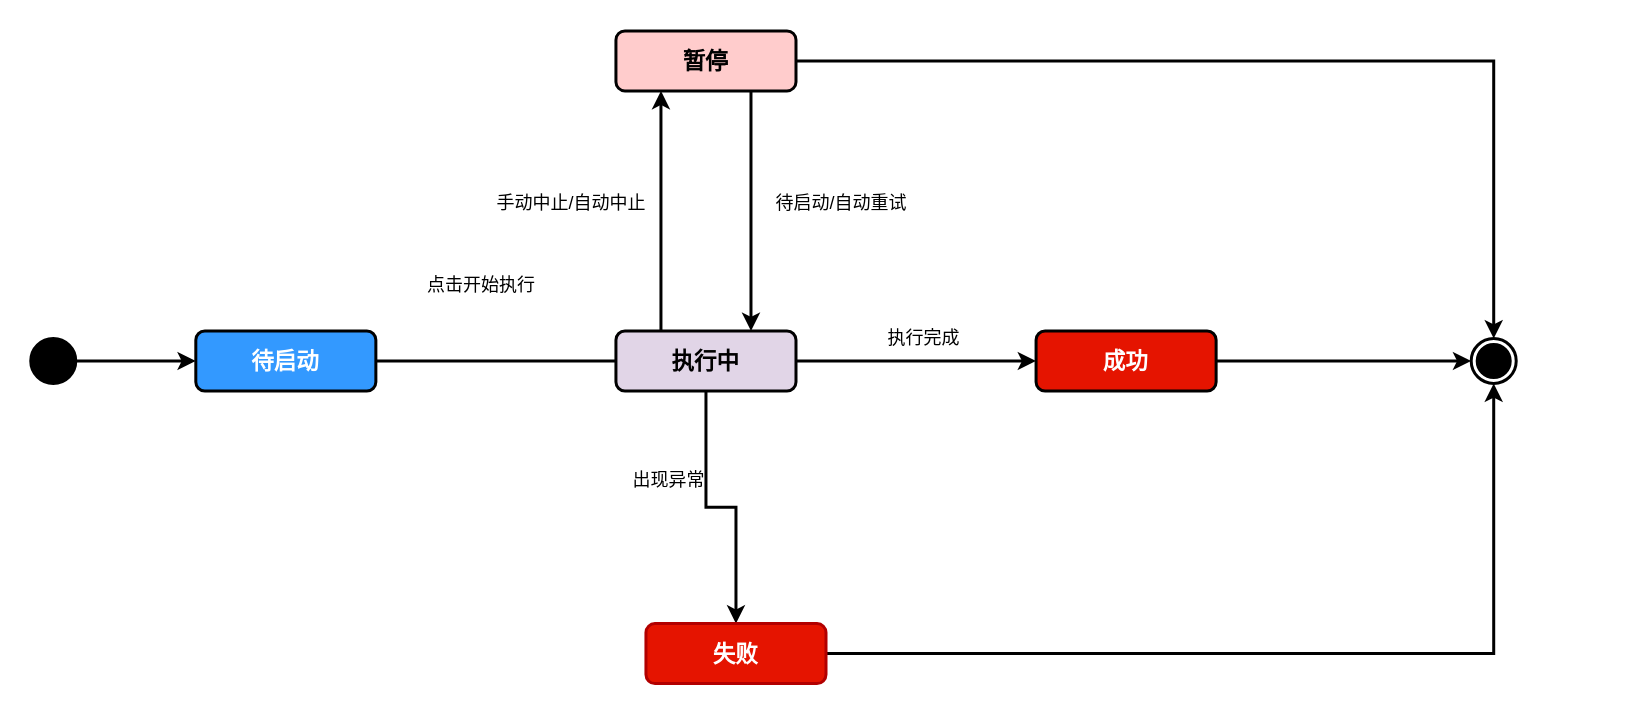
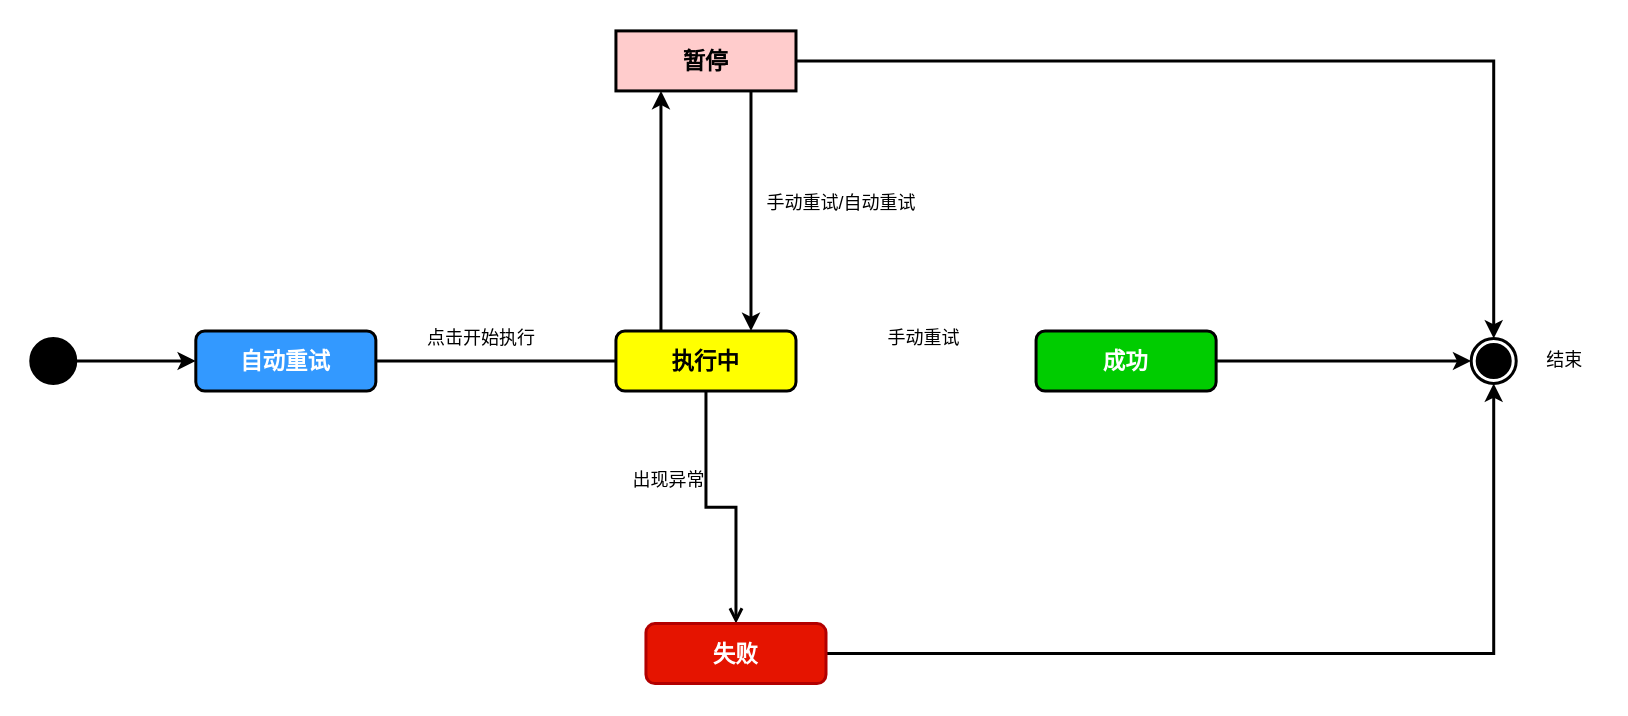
node "暂停": shape rounded rectangle -> rectangle
node "手动中止/自动中止": removed
node "待启动/自动重试": label "待启动/自动重试" -> "手动重试/自动重试"
node "点击开始执行": moved (481, 286) -> (481, 338)
node "执行完成": label "执行完成" -> "手动重试"
node "待启动": label "待启动" -> "自动重试"
node "执行中": fillcolor #e1d5e7 -> #ffff00
edge "执行中" -> "成功": removed
node "成功": fillcolor #e51400 -> #00cc00
node "结束": added
edge "执行中" -> "失败": arrowhead classic -> open
